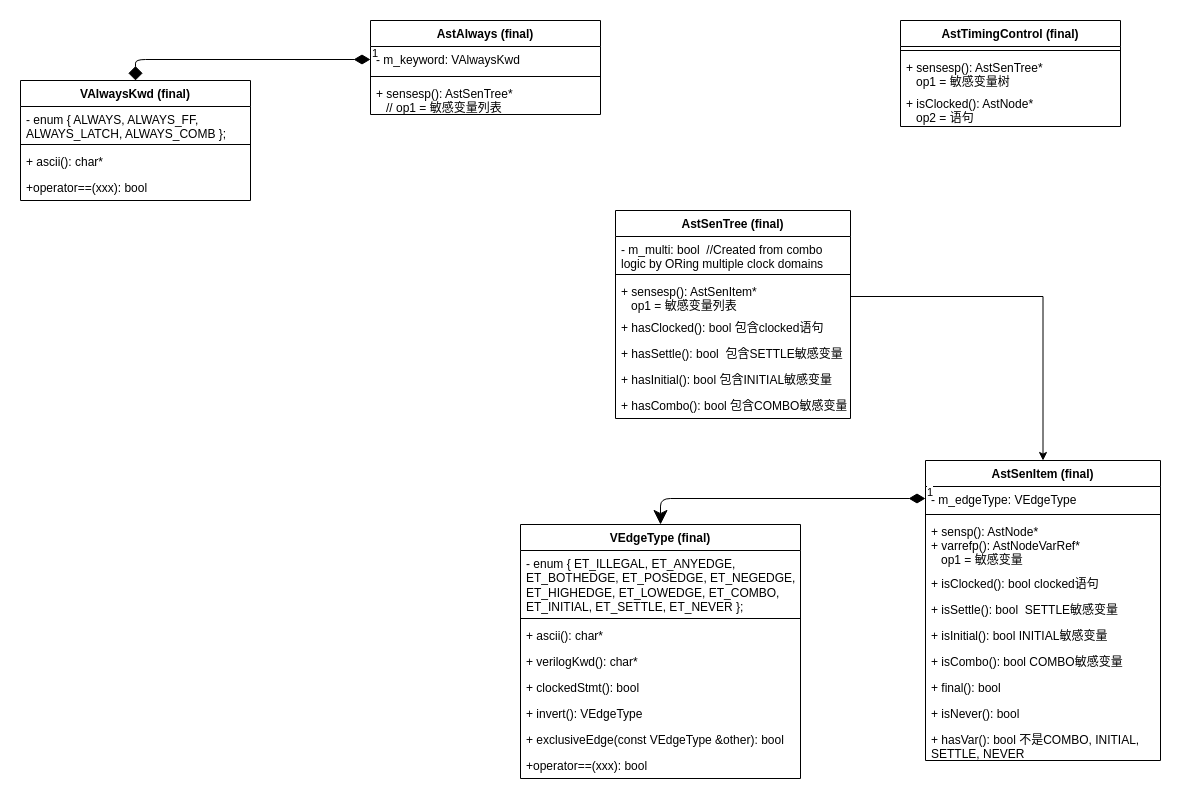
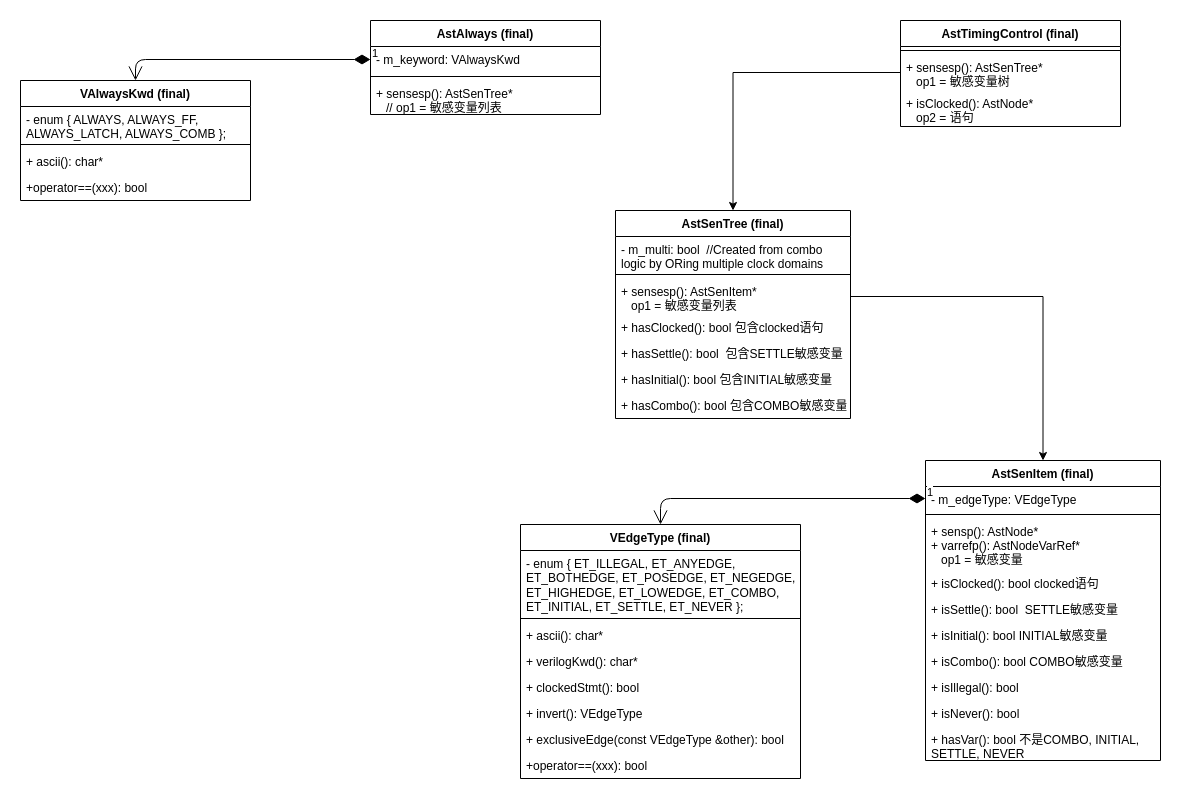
edge "- m_keyword: VAlwaysKwd" -- "VAlwaysKwd (final)": arrowhead diamond -> open
edge "+ sensesp(): AstSenTree* op1 = 敏感变量树" -> "AstSenTree (final)": added
edge "- m_edgeType: VEdgeType" -- "VEdgeType (final)": arrowhead classic -> open
node "+ final(): bool": label "+ final(): bool" -> "+ isIllegal(): bool"
